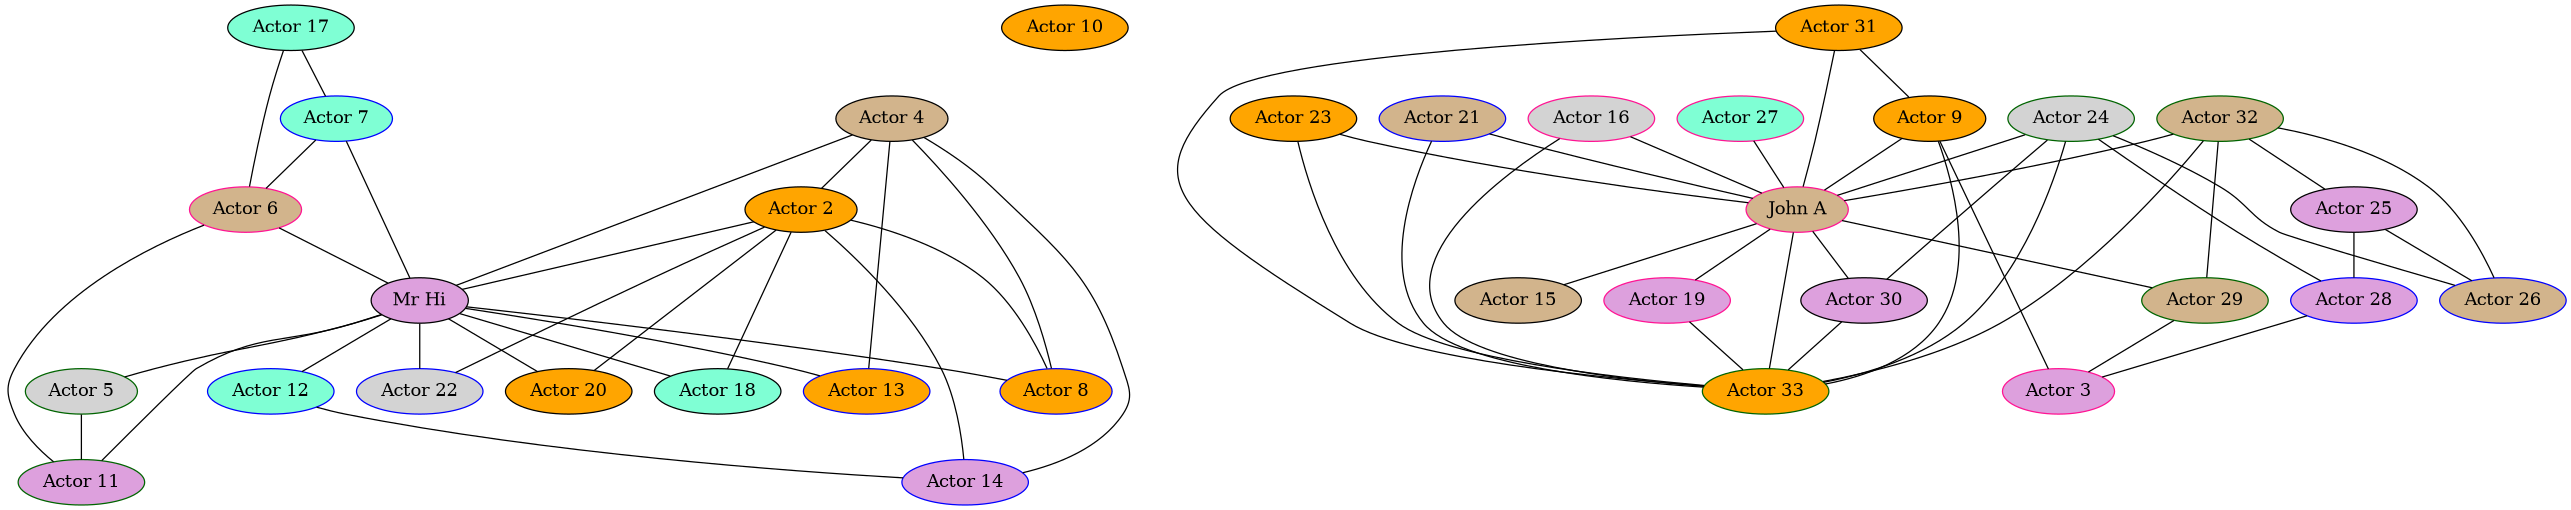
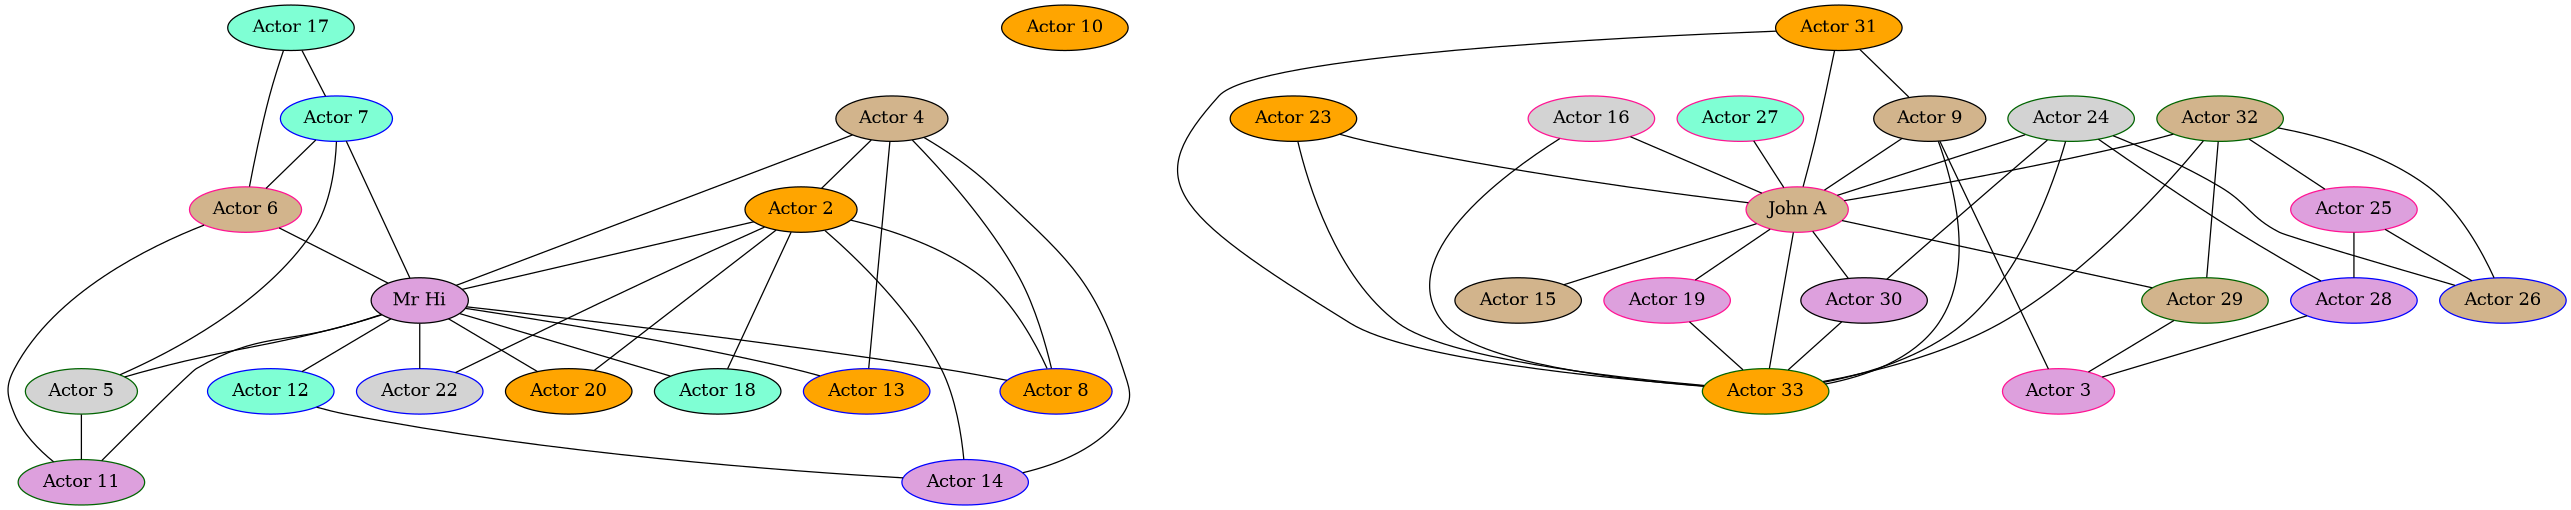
node "Actor 21": removed
node "Actor 9": fillcolor orange -> tan
node "Actor 25": color black -> deeppink
edge "Actor 7" -- "Actor 5": added
